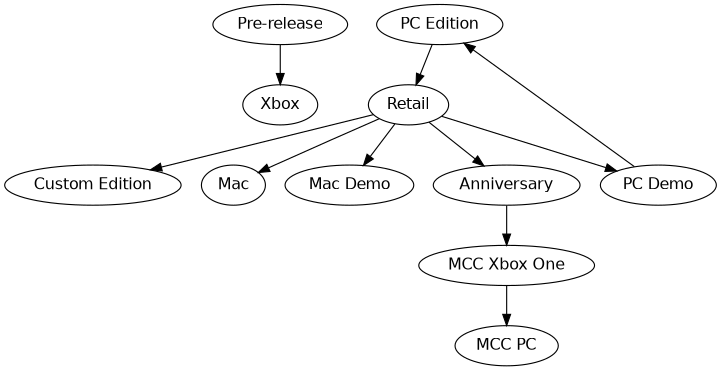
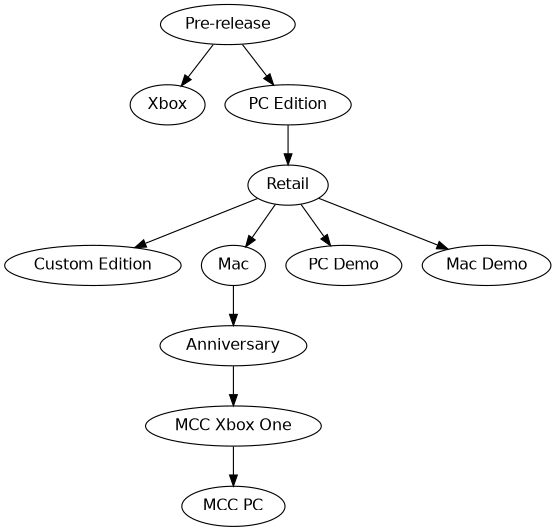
edge "PC Demo" -> "PC Edition": now "Pre-release" -> "PC Edition"
edge "Retail" -> "Anniversary": now "Mac" -> "Anniversary"
